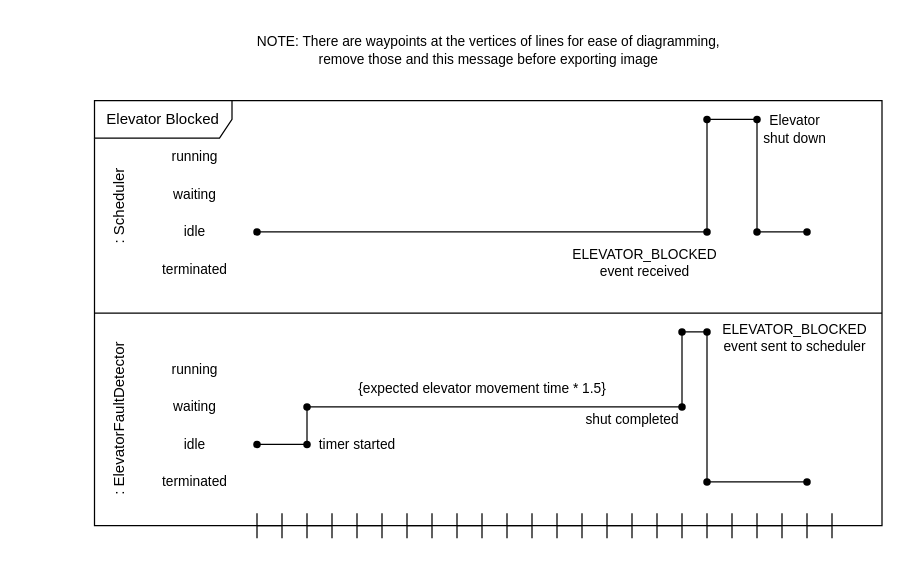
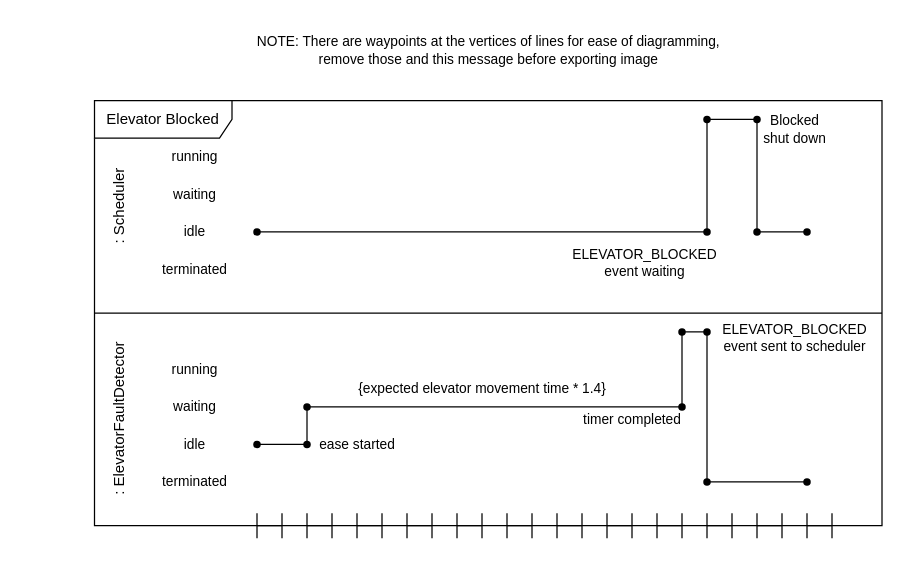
node "Elevator shut down": label "Elevator shut down" -> "Blocked shut down"
node "ELEVATOR_BLOCKED event received": label "ELEVATOR_BLOCKED event received" -> "ELEVATOR_BLOCKED event waiting"
node "{expected elevator movement time * 1.5}": label "{expected elevator movement time * 1.5}" -> "{expected elevator movement time * 1.4}"
node "shut completed": label "shut completed" -> "timer completed"
node "timer started": label "timer started" -> "ease started"
